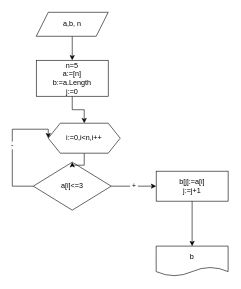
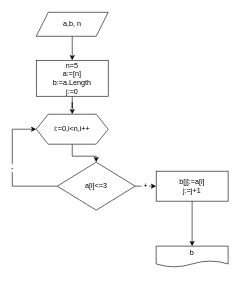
node "i:=0,i<n,i++": moved (84, 138) -> (72, 129)
node "a[i]<=3": moved (72, 186) -> (96, 186)
node "b": size 72x30 -> 72x21
